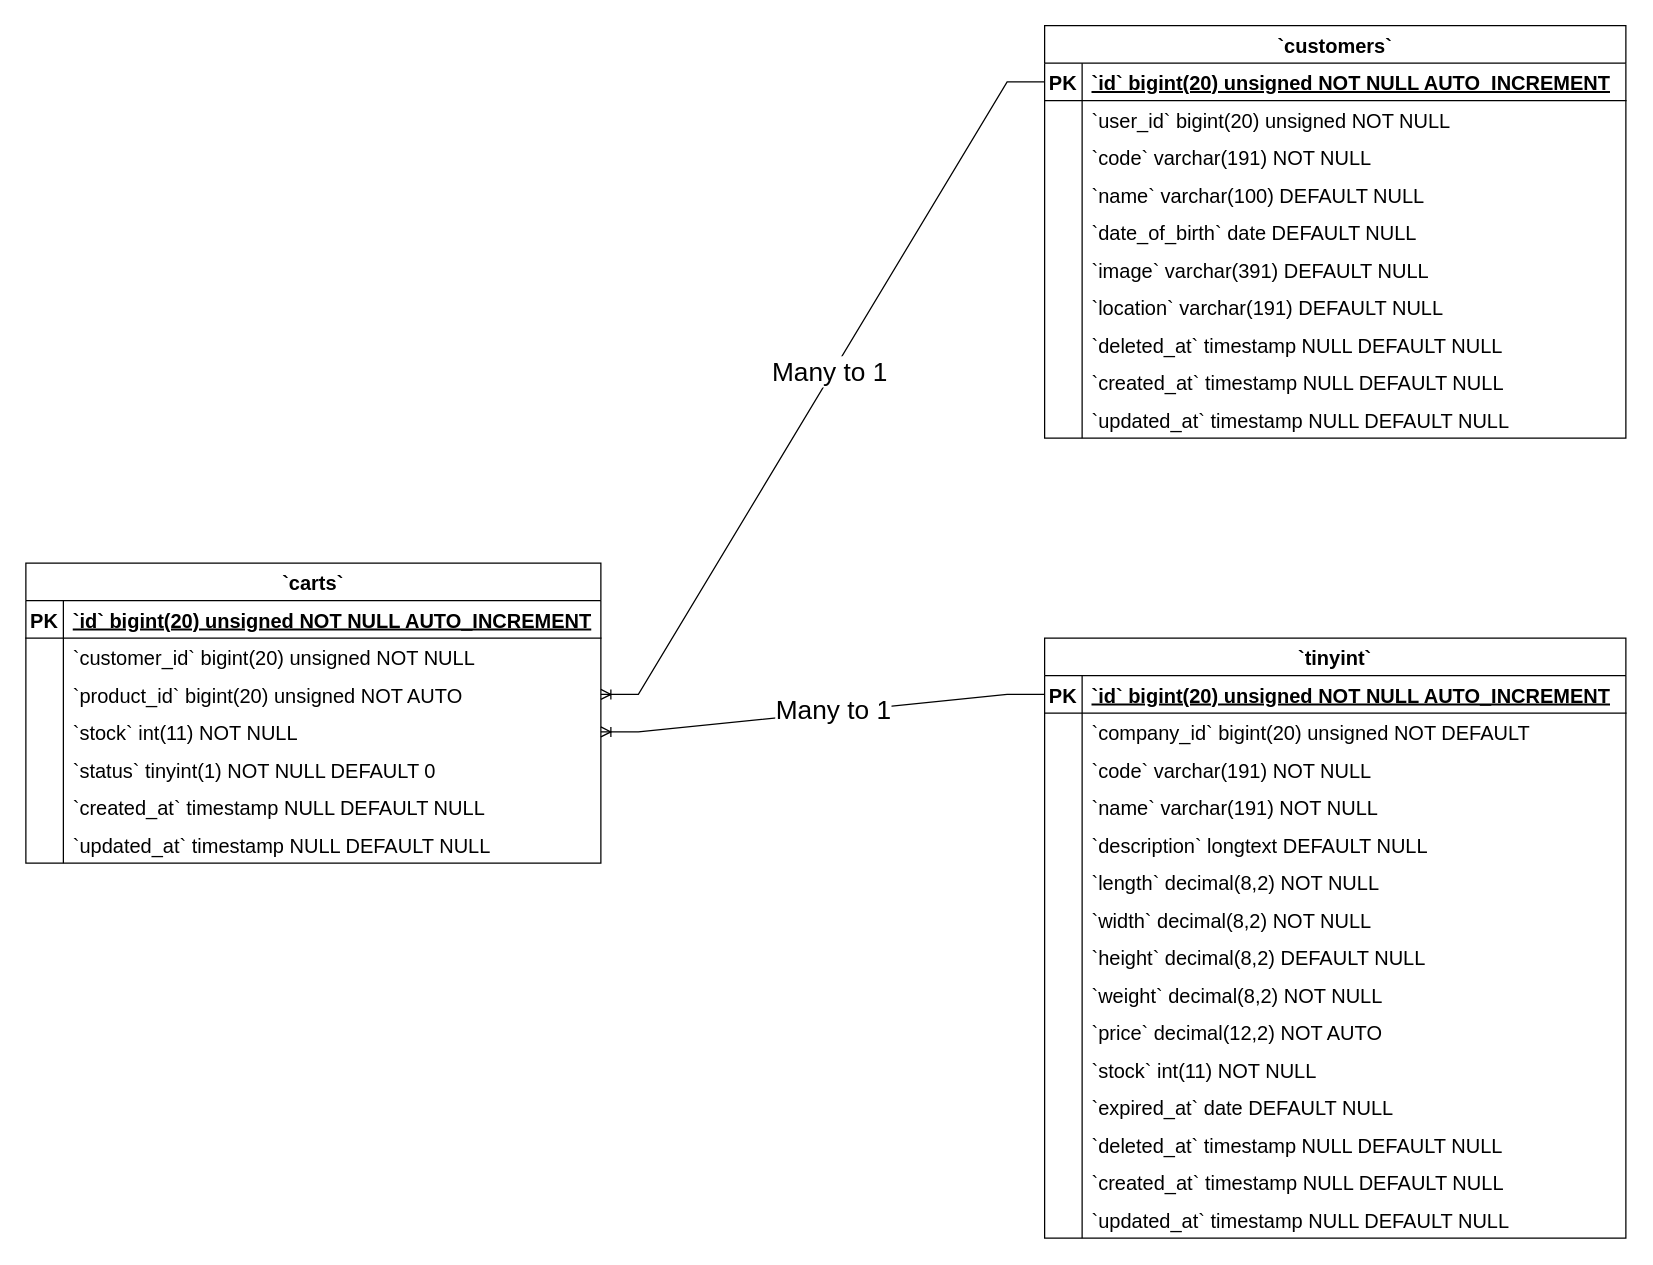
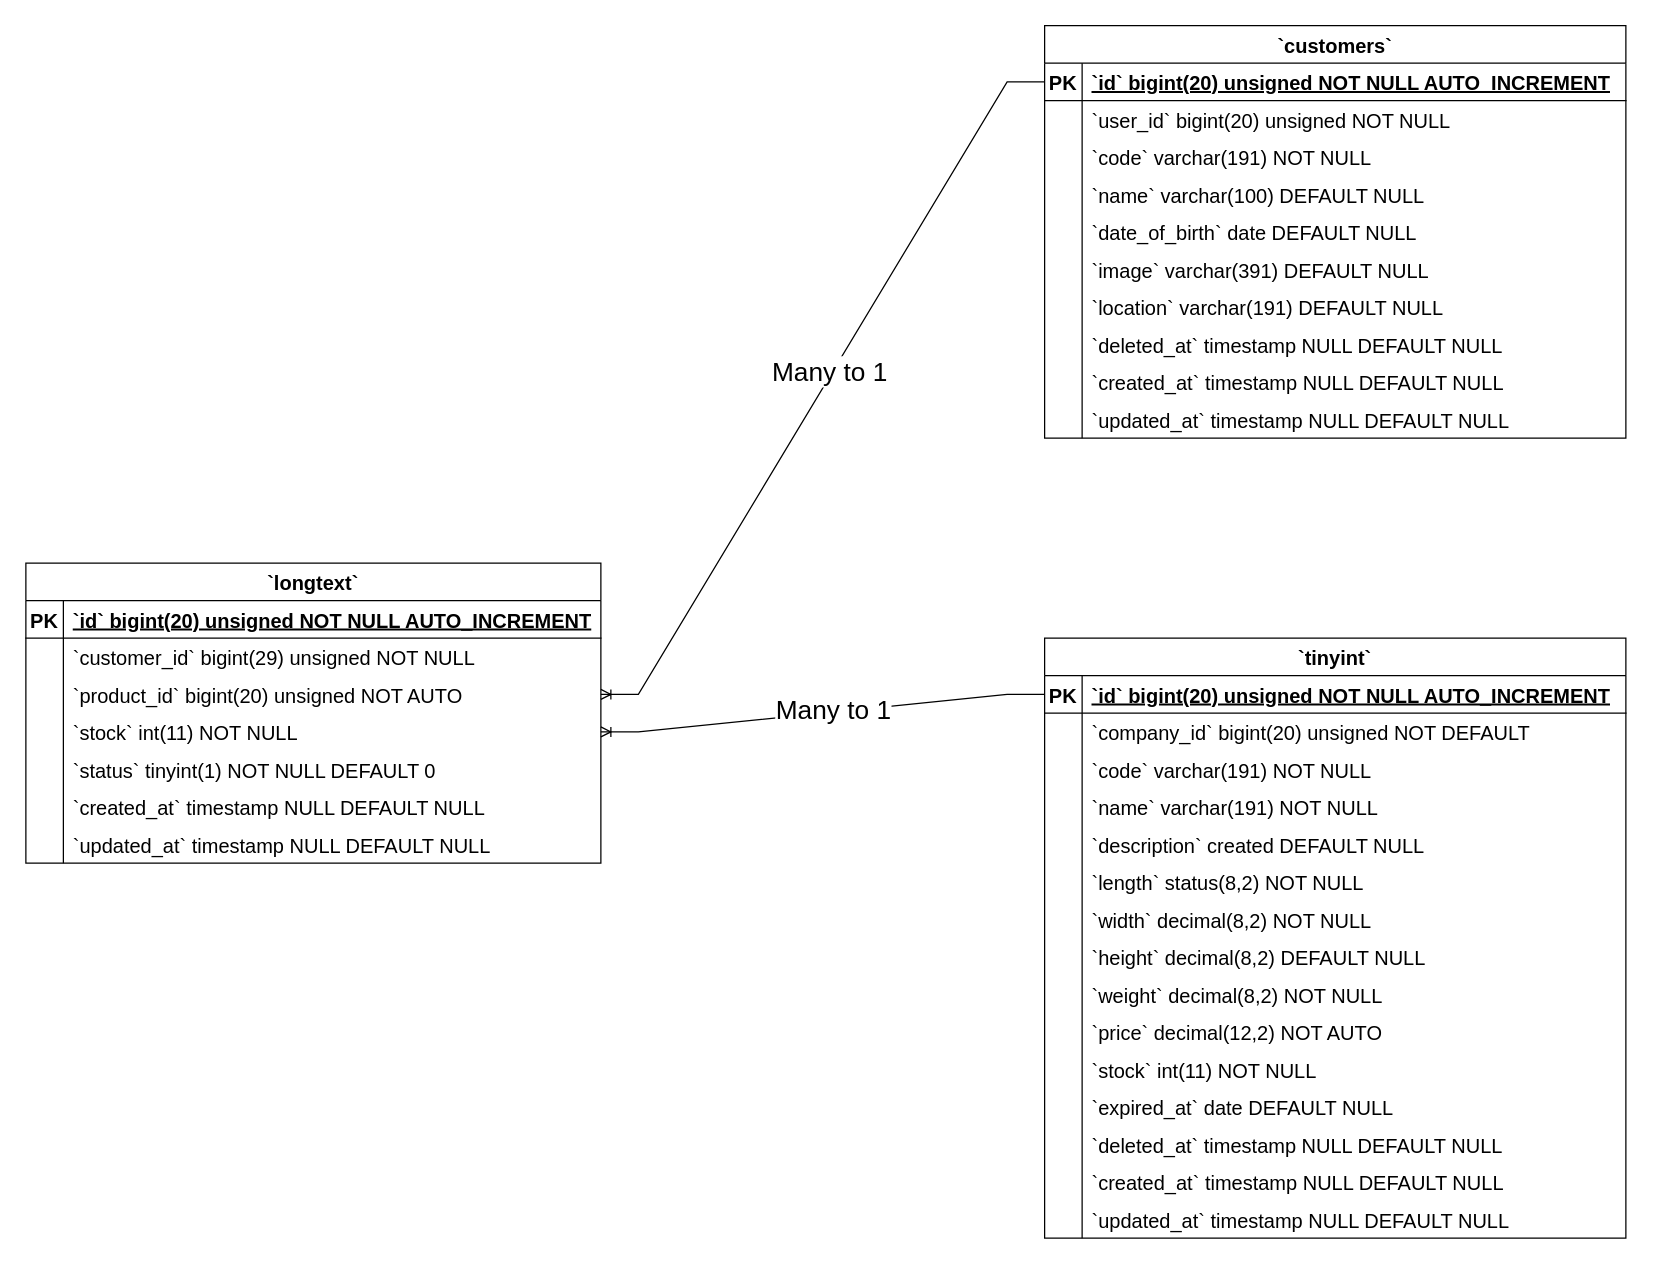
node "`carts`": label "`carts`" -> "`longtext`"
node "`customer_id` bigint(20) unsigned NOT NULL": label "`customer_id` bigint(20) unsigned NOT NULL" -> "`customer_id` bigint(29) unsigned NOT NULL"
node "`description` longtext DEFAULT NULL": label "`description` longtext DEFAULT NULL" -> "`description` created DEFAULT NULL"
node "`length` decimal(8,2) NOT NULL": label "`length` decimal(8,2) NOT NULL" -> "`length` status(8,2) NOT NULL"
